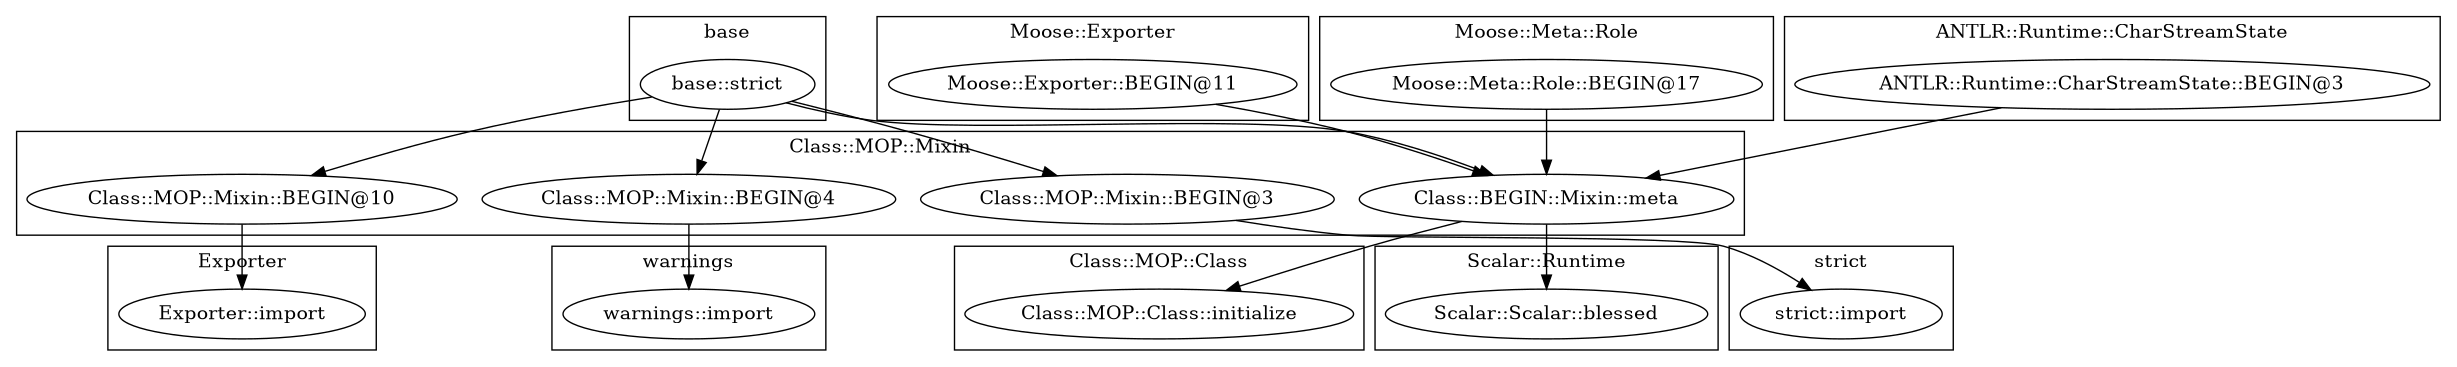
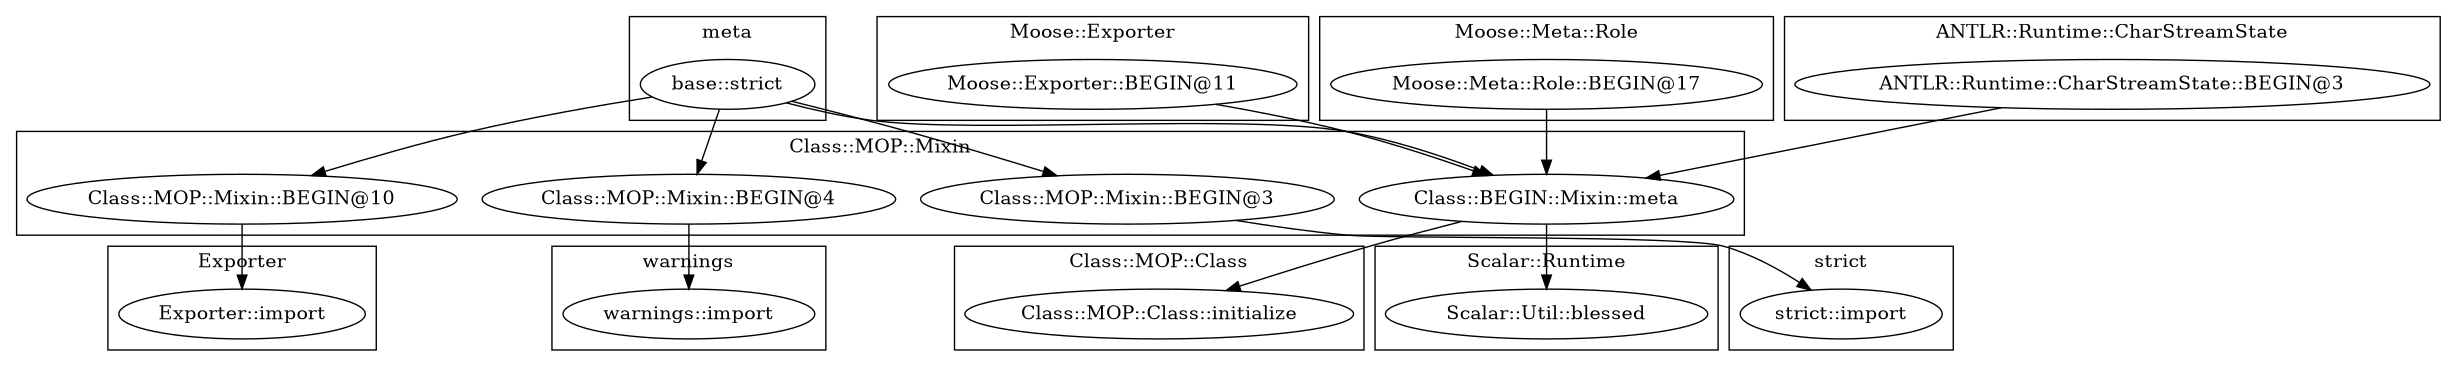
cluster "base": label "base" -> "meta"
node "Scalar::Scalar::blessed": label "Scalar::Scalar::blessed" -> "Scalar::Util::blessed"
